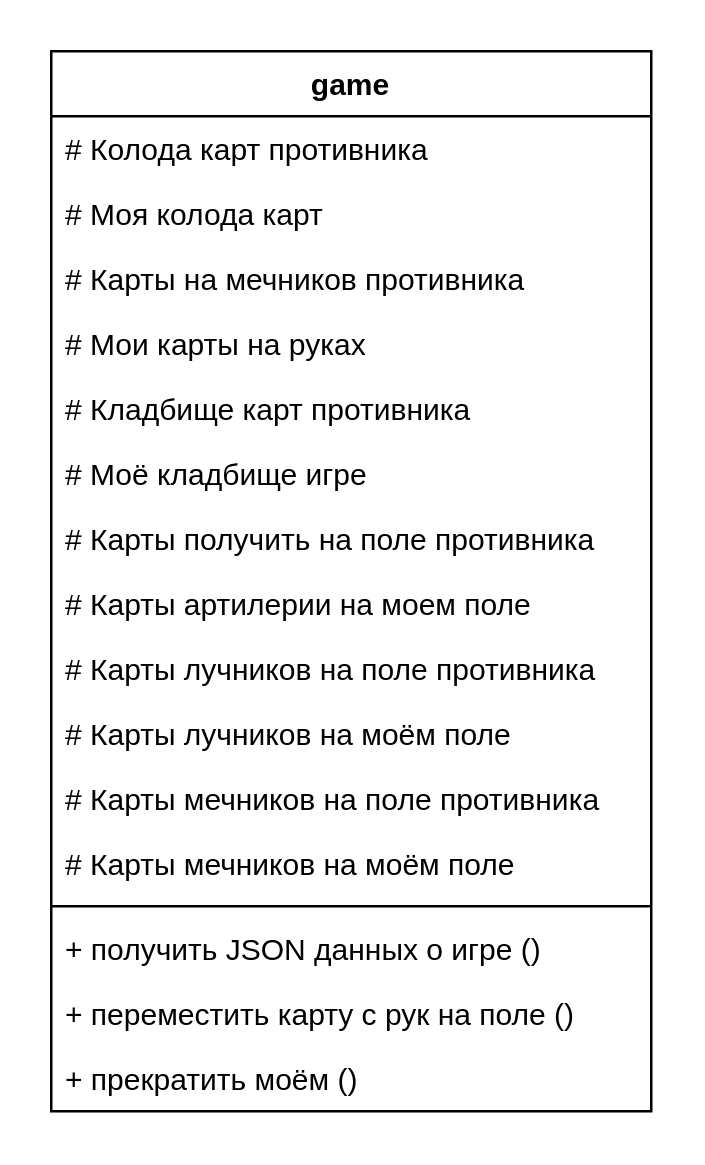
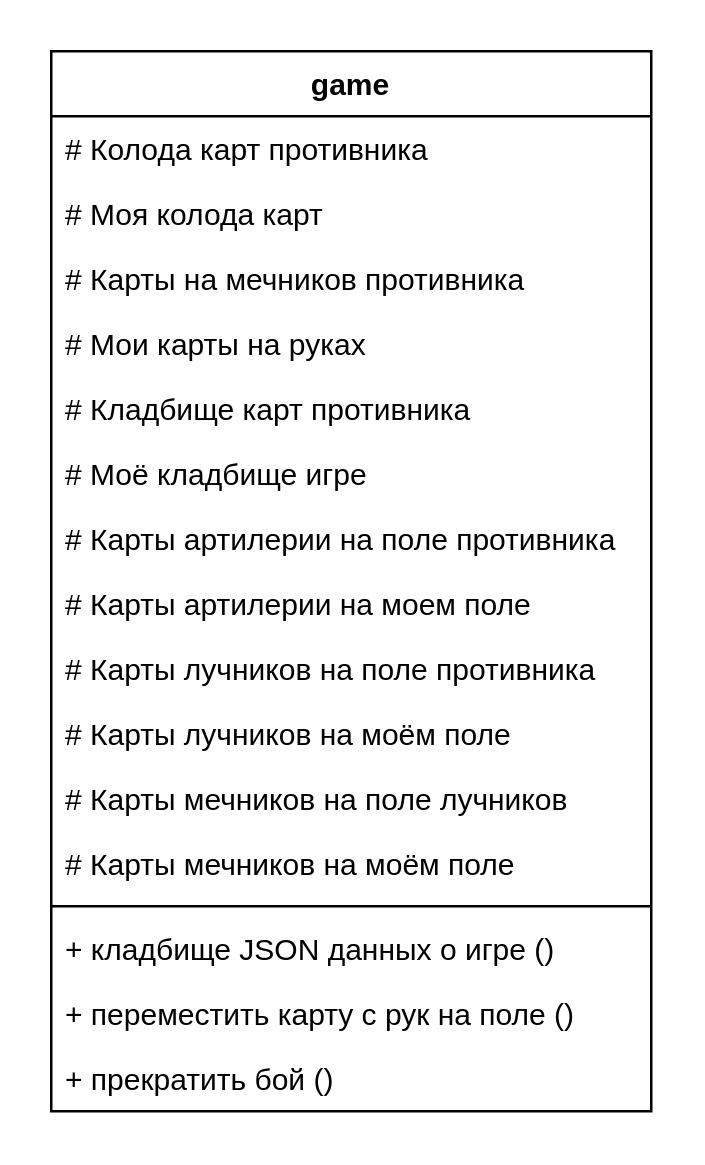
node "# Карты получить на поле противника": label "# Карты получить на поле противника" -> "# Карты артилерии на поле противника"
node "# Карты мечников на поле противника": label "# Карты мечников на поле противника" -> "# Карты мечников на поле лучников"
node "+ получить JSON данных о игре ()": label "+ получить JSON данных о игре ()" -> "+ кладбище JSON данных о игре ()"
node "+ прекратить моём ()": label "+ прекратить моём ()" -> "+ прекратить бой ()"
